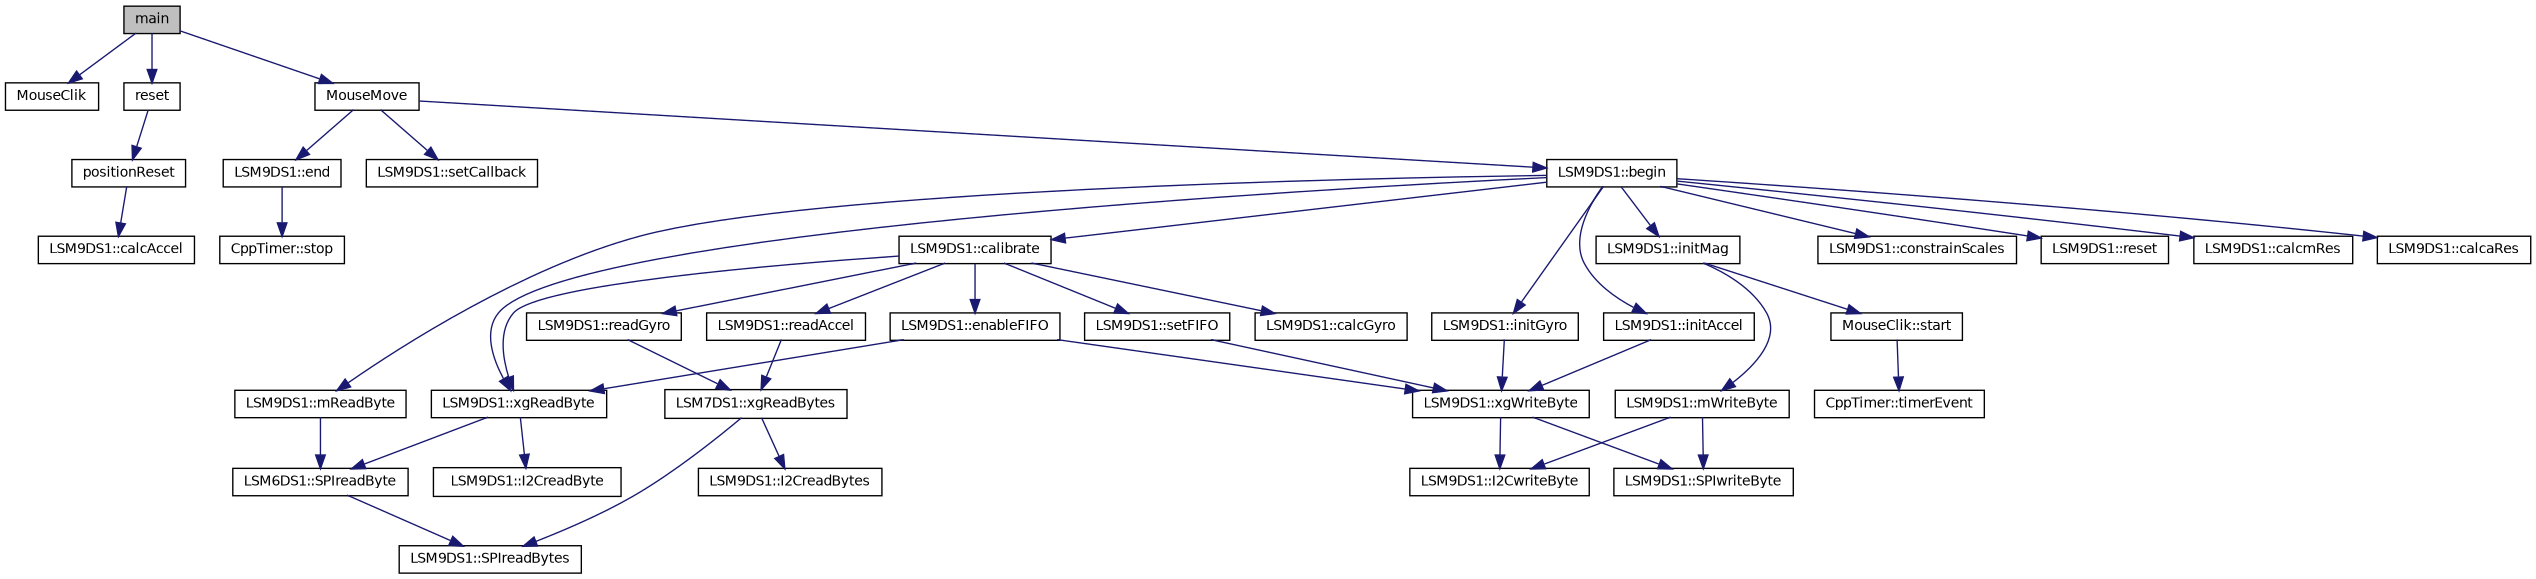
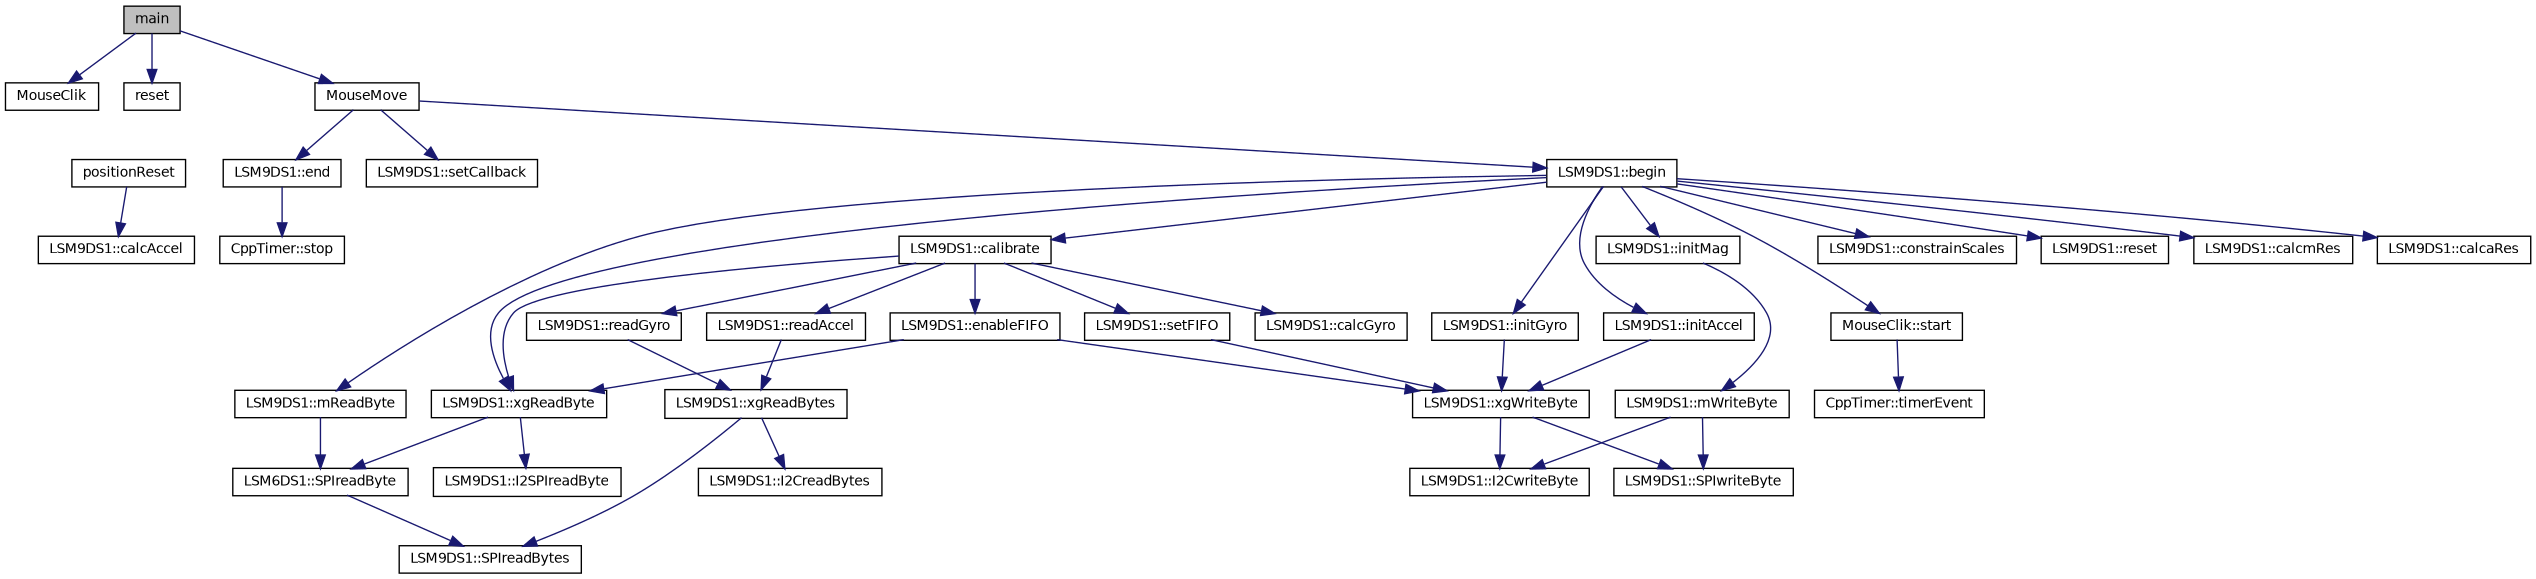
edge "reset" -> "positionReset": removed
edge "LSM9DS1::initMag" -> "MouseClik::start": now "LSM9DS1::begin" -> "MouseClik::start"
node "LSM7DS1::xgReadBytes": label "LSM7DS1::xgReadBytes" -> "LSM9DS1::xgReadBytes"
node "LSM9DS1::I2CreadByte": label "LSM9DS1::I2CreadByte" -> "LSM9DS1::I2SPIreadByte"
